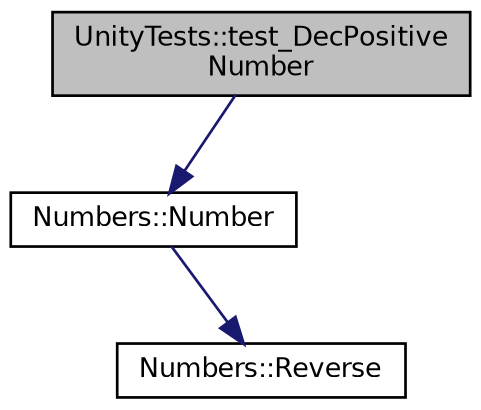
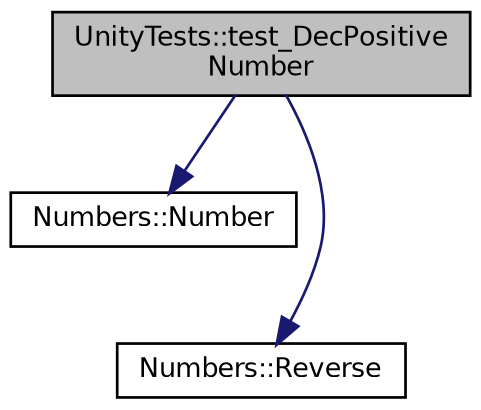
edge "Numbers::Number" -> "Numbers::Reverse": now "UnityTests::test_DecPositive Number" -> "Numbers::Reverse"
